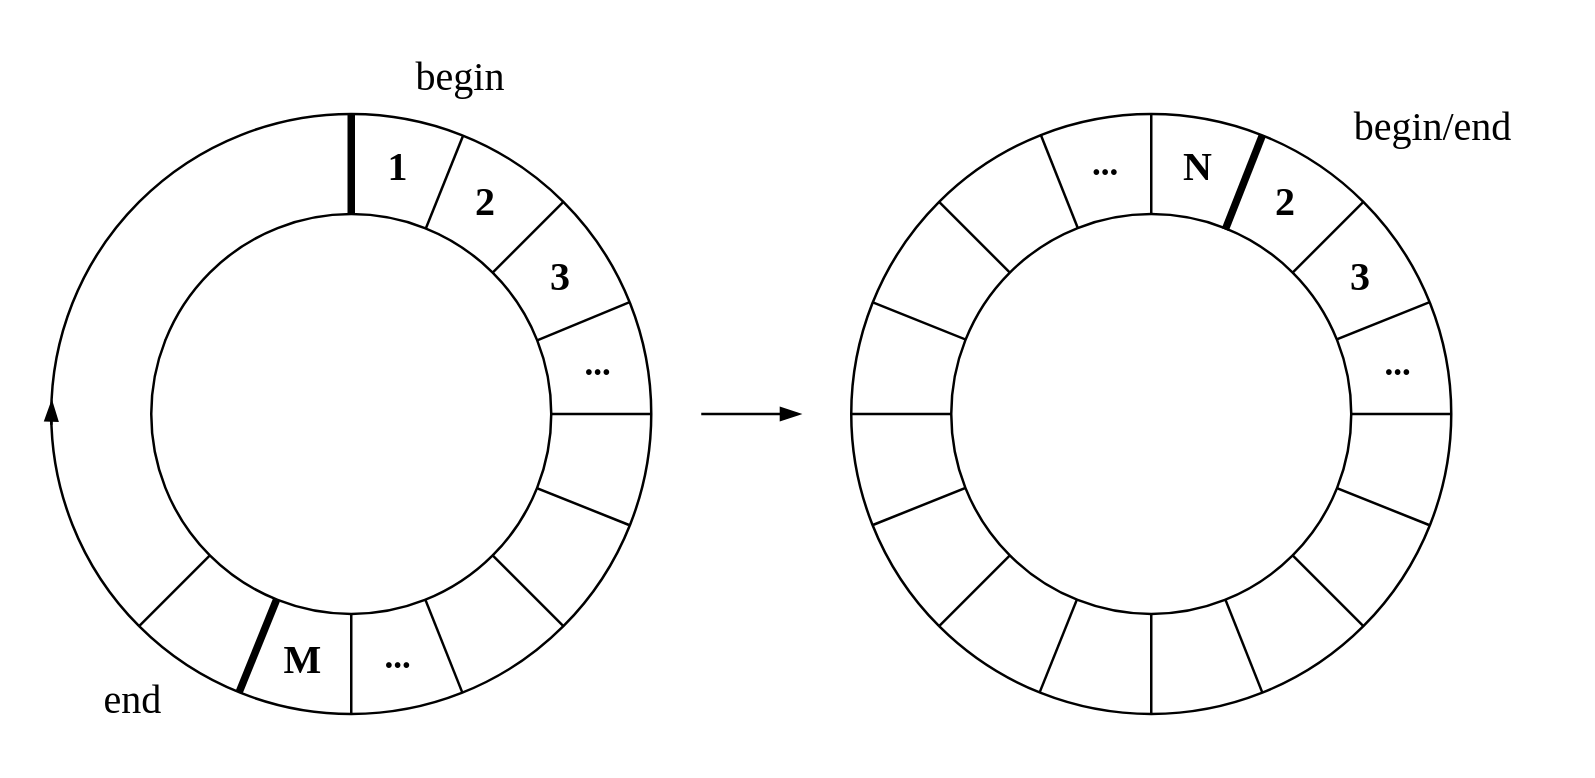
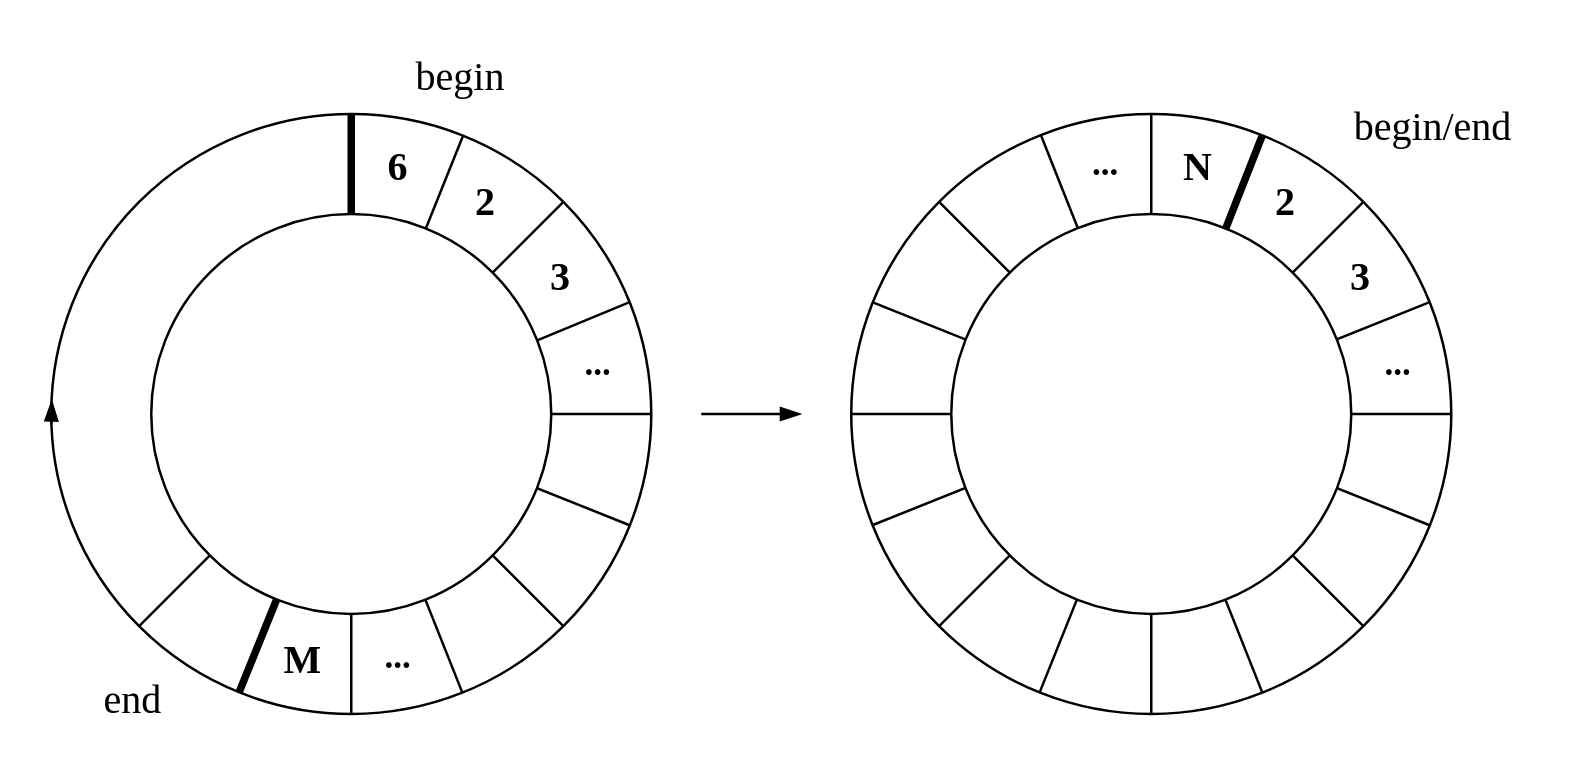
node "1": label "1" -> "6"
